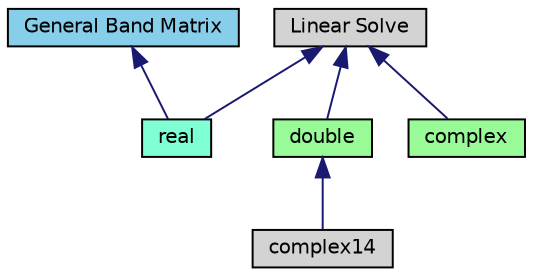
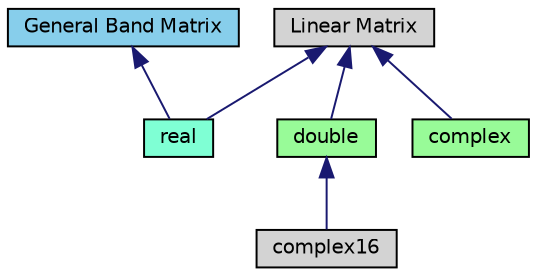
node "Linear Solve": label "Linear Solve" -> "Linear Matrix"
node "complex14": label "complex14" -> "complex16"
